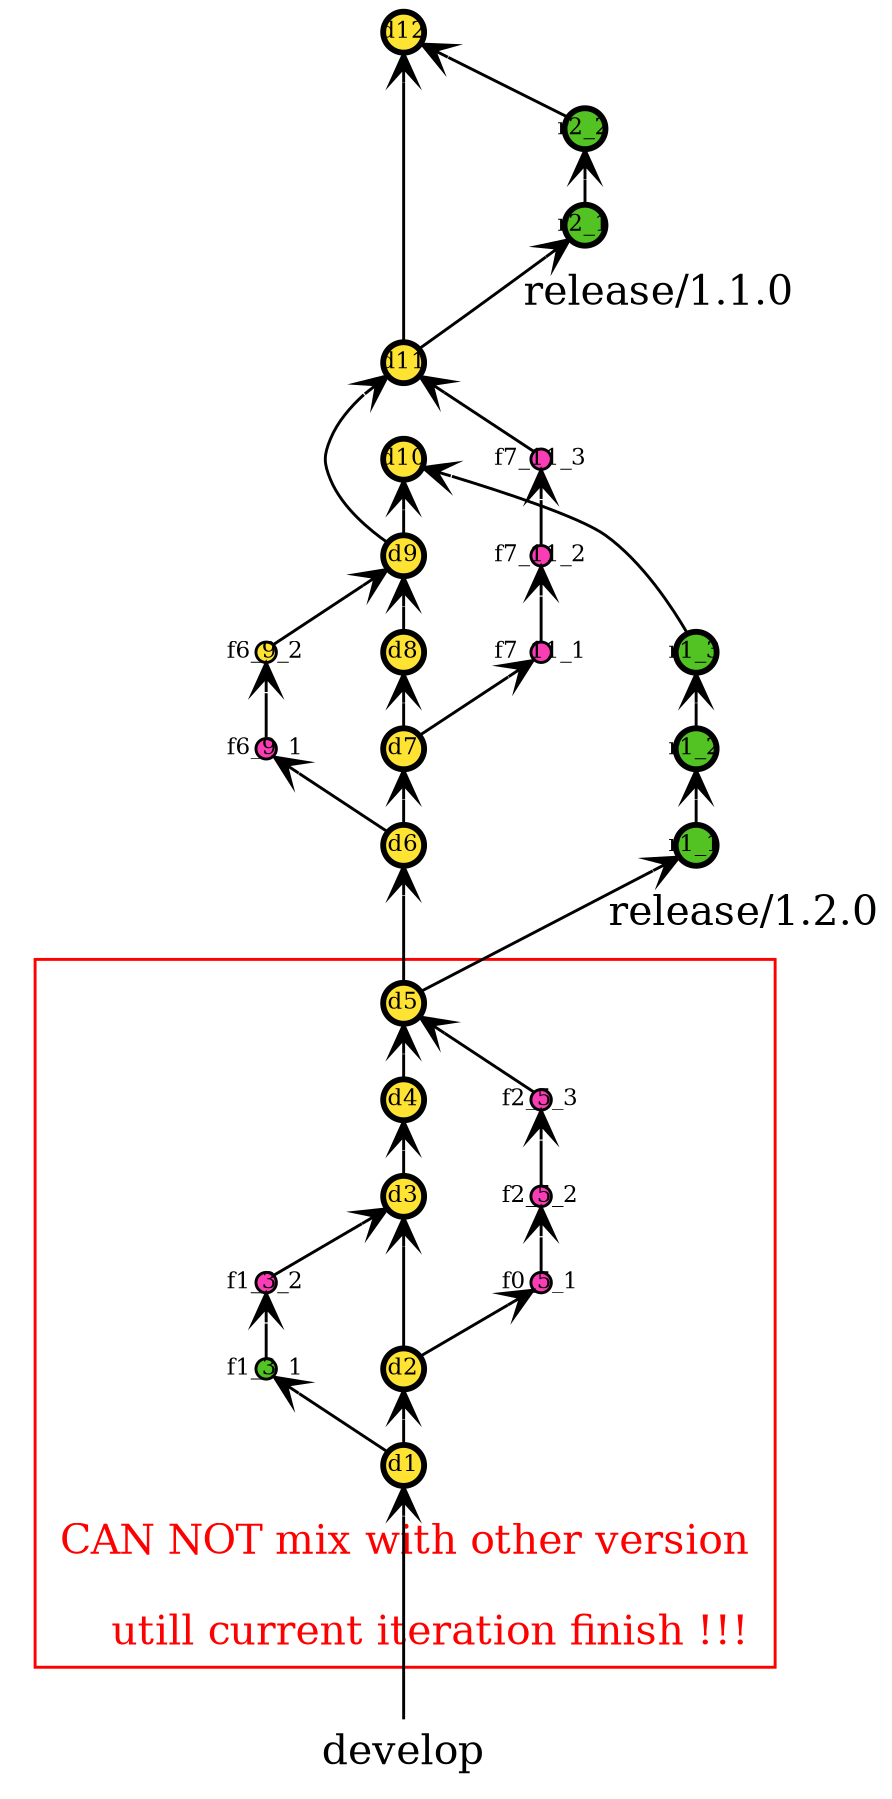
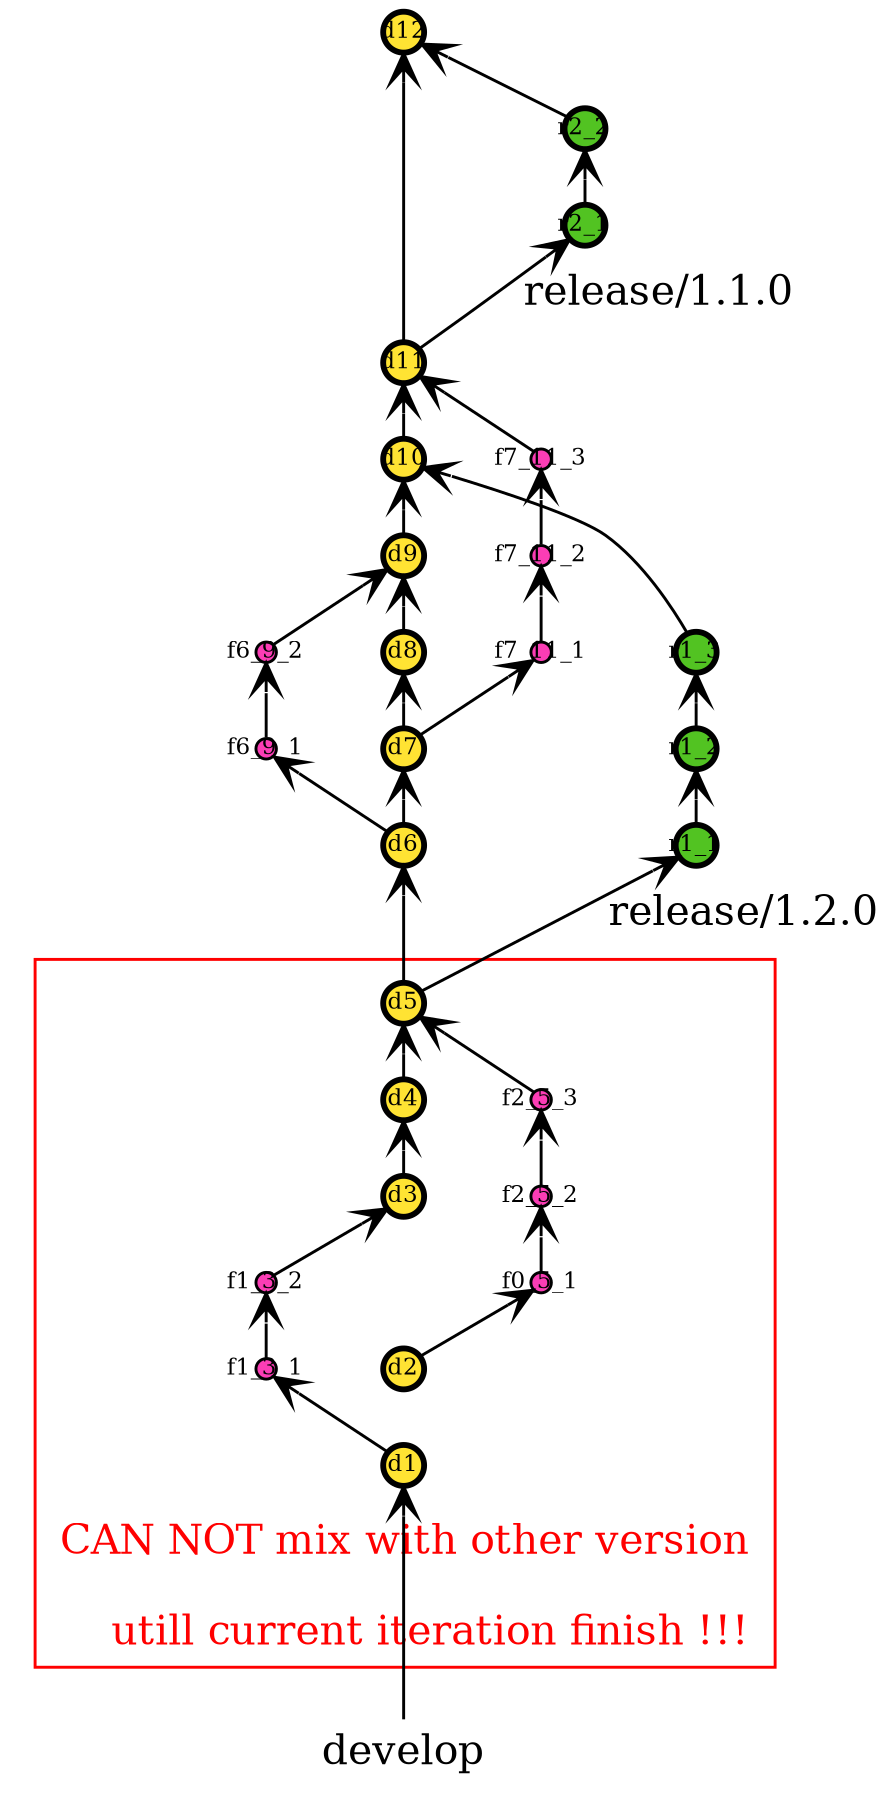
edge "d9" -> "d11": now "d10" -> "d11"
node "f6_9_2": fillcolor #ffe333 -> #fb3db5
edge "d2" -> "d3": removed
node "f1_3_1": fillcolor #52c322 -> #fb3db5
edge "d1" -> "d2": removed
